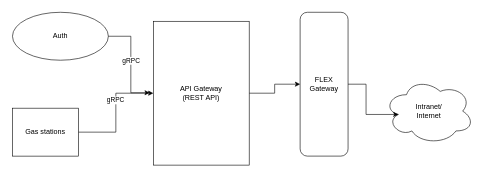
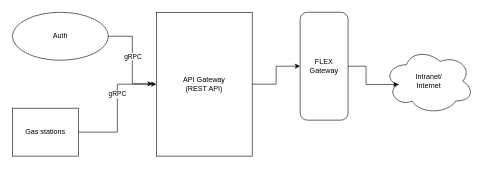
node "FLEX Gateway": size 48x144 -> 48x108
node "API Gateway (REST API)": moved (201, 93) -> (204, 84)
node "Intranet/ Internet": moved (429, 111) -> (429, 81)
